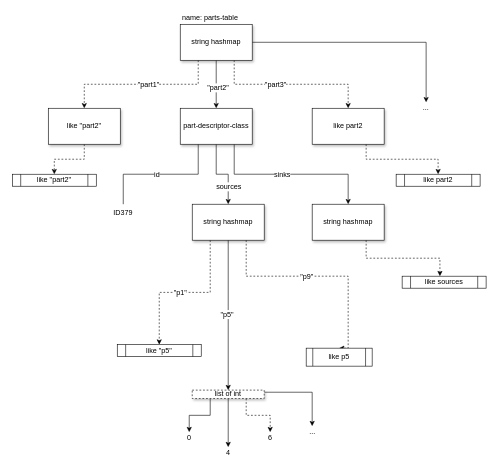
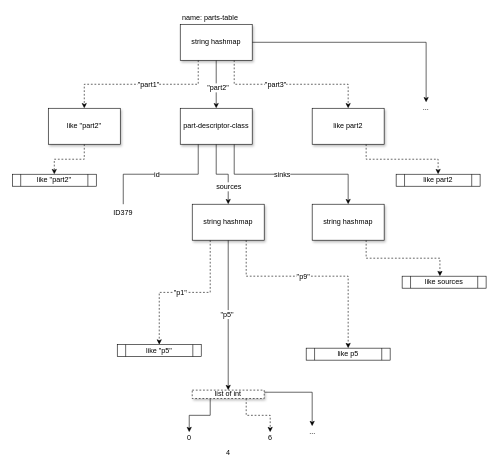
node "like p5": size 66x18 -> 84x12
edge "list of int" -> "4": removed
